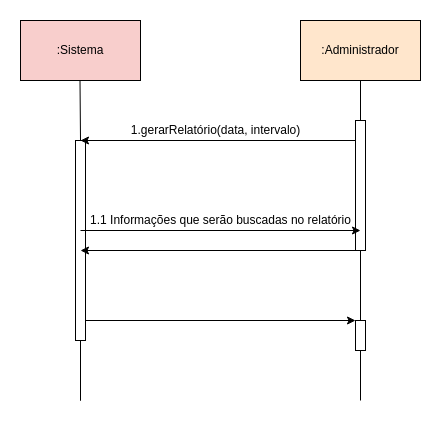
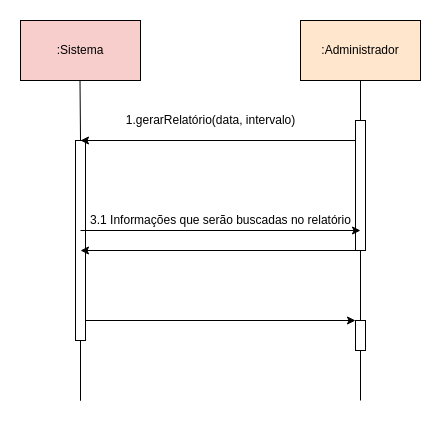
node "1.gerarRelatório(data, intervalo)": moved (216, 131) -> (211, 121)
node "1.1 Informações que serão buscadas no relatório": label "1.1 Informações que serão buscadas no relatório" -> "3.1 Informações que serão buscadas no relatório"
